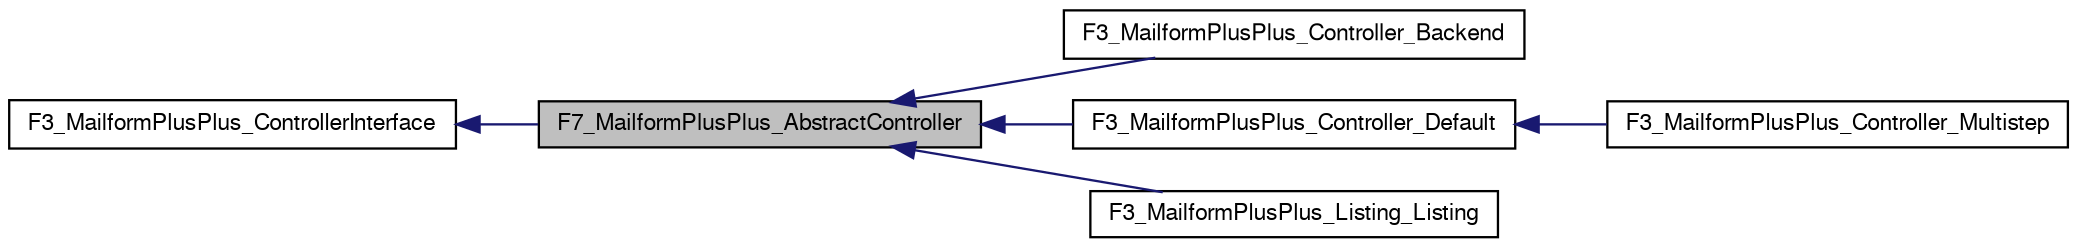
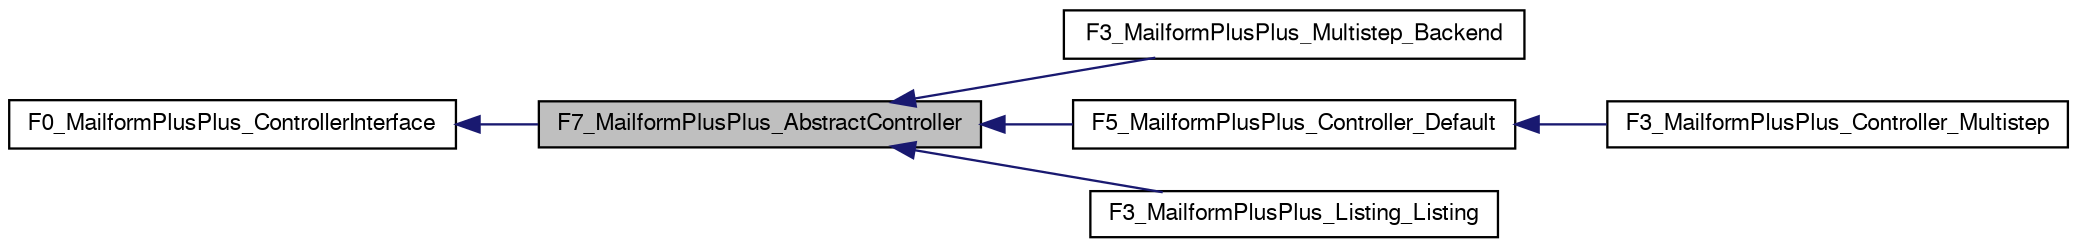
node "F3_MailformPlusPlus_Controller_Backend": label "F3_MailformPlusPlus_Controller_Backend" -> "F3_MailformPlusPlus_Multistep_Backend"
node "F3_MailformPlusPlus_ControllerInterface": label "F3_MailformPlusPlus_ControllerInterface" -> "F0_MailformPlusPlus_ControllerInterface"
node "F3_MailformPlusPlus_Controller_Default": label "F3_MailformPlusPlus_Controller_Default" -> "F5_MailformPlusPlus_Controller_Default"
